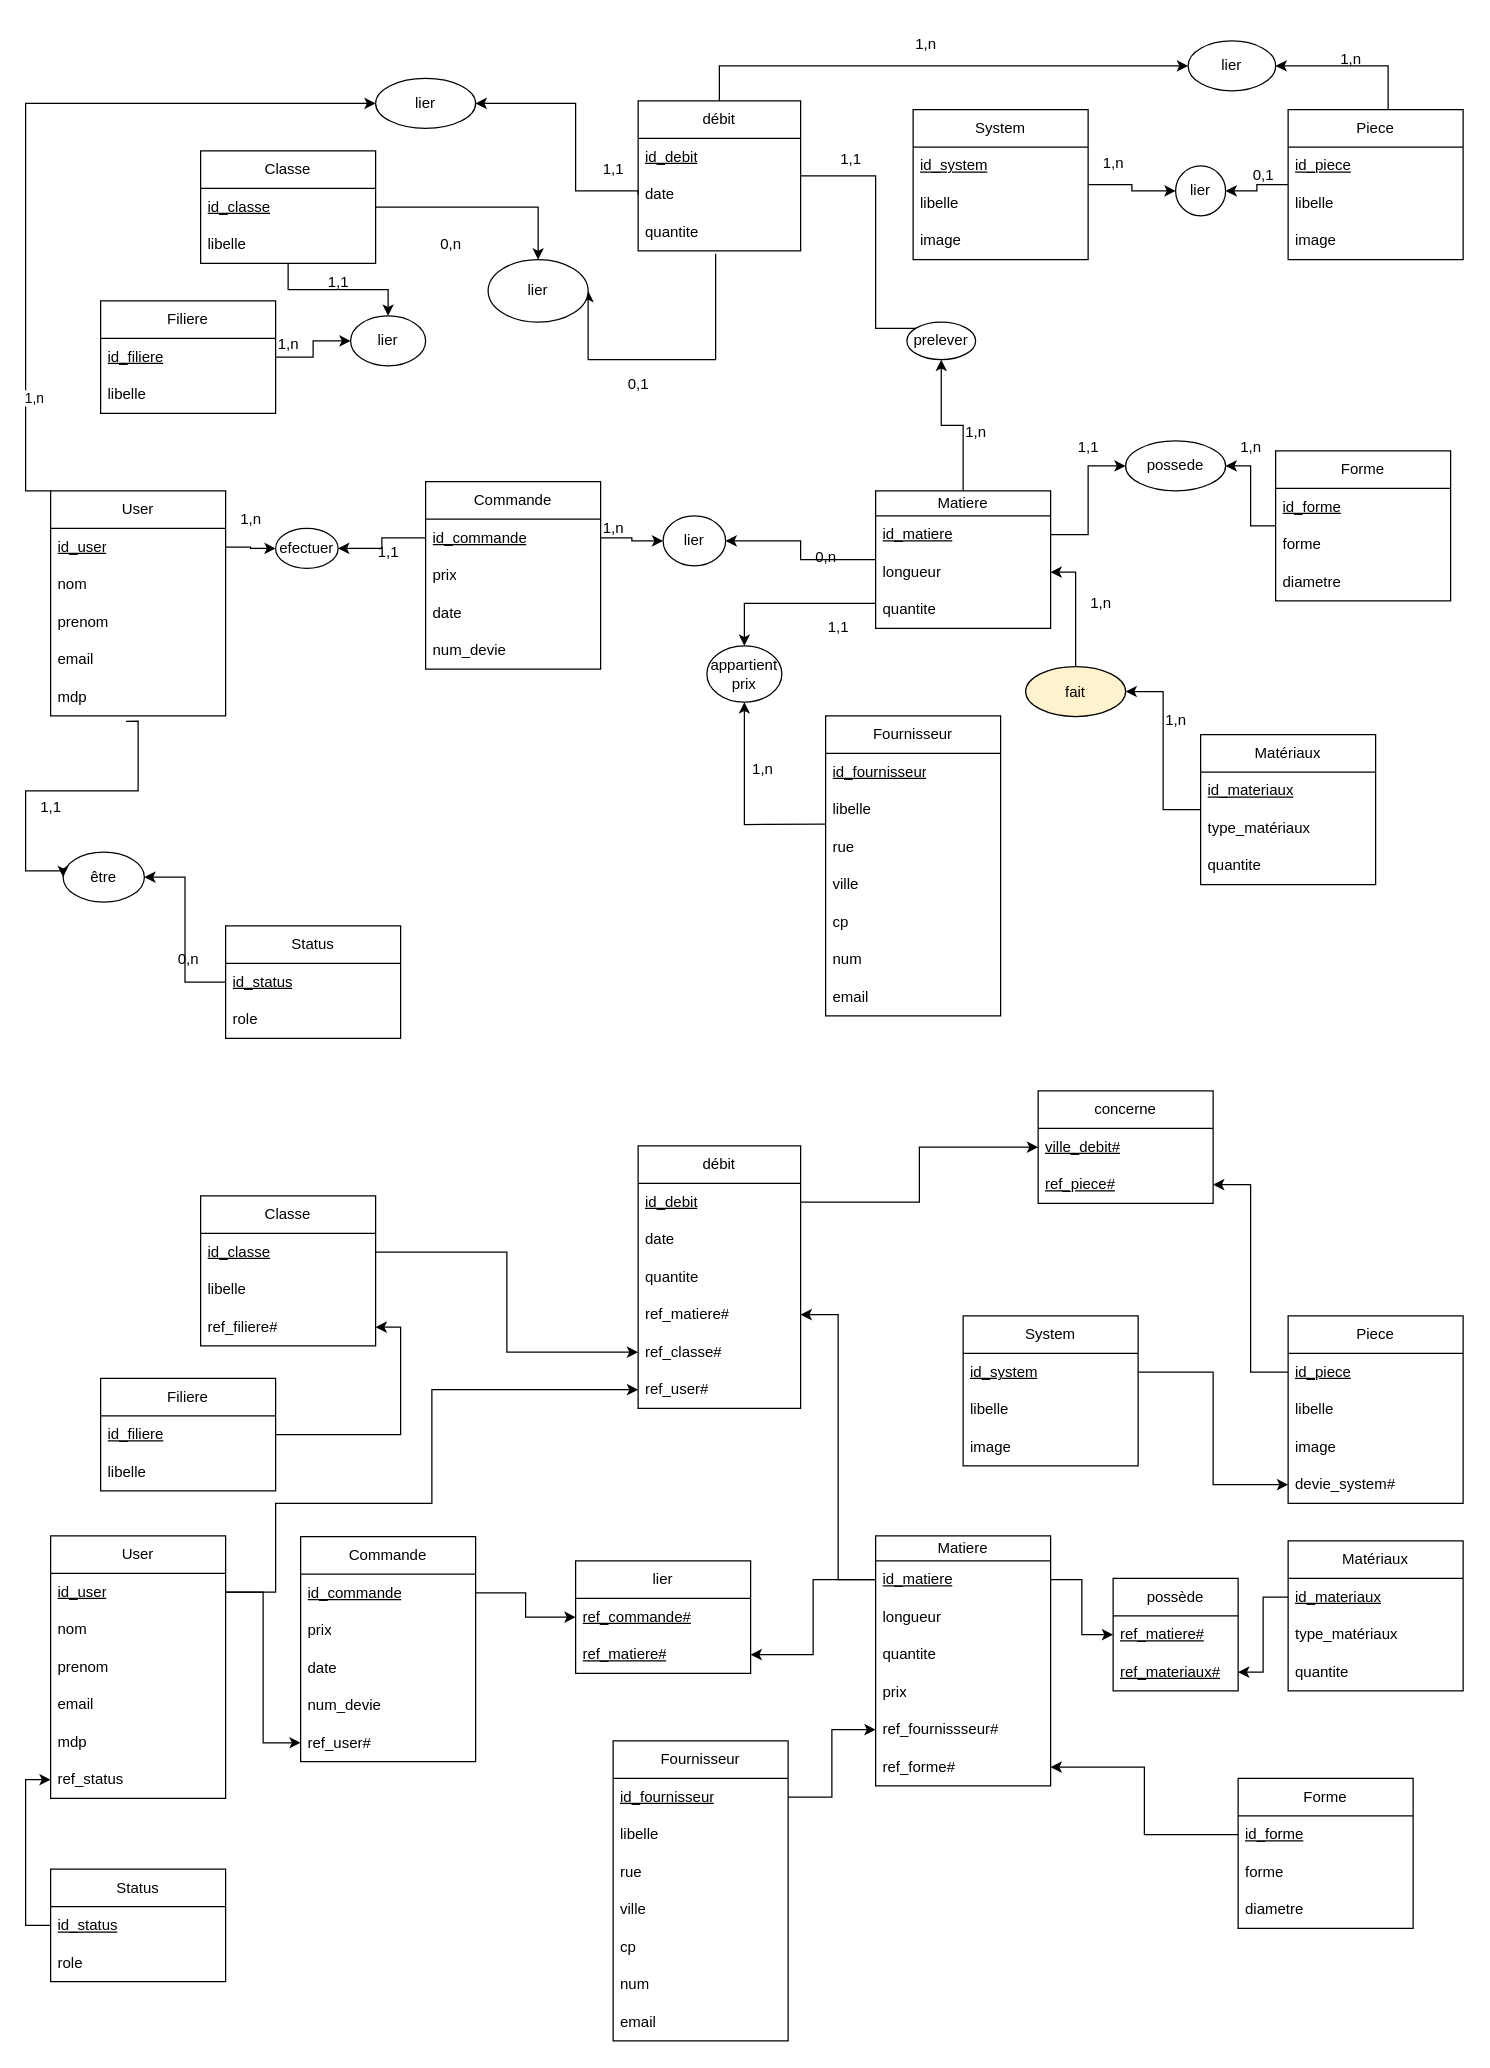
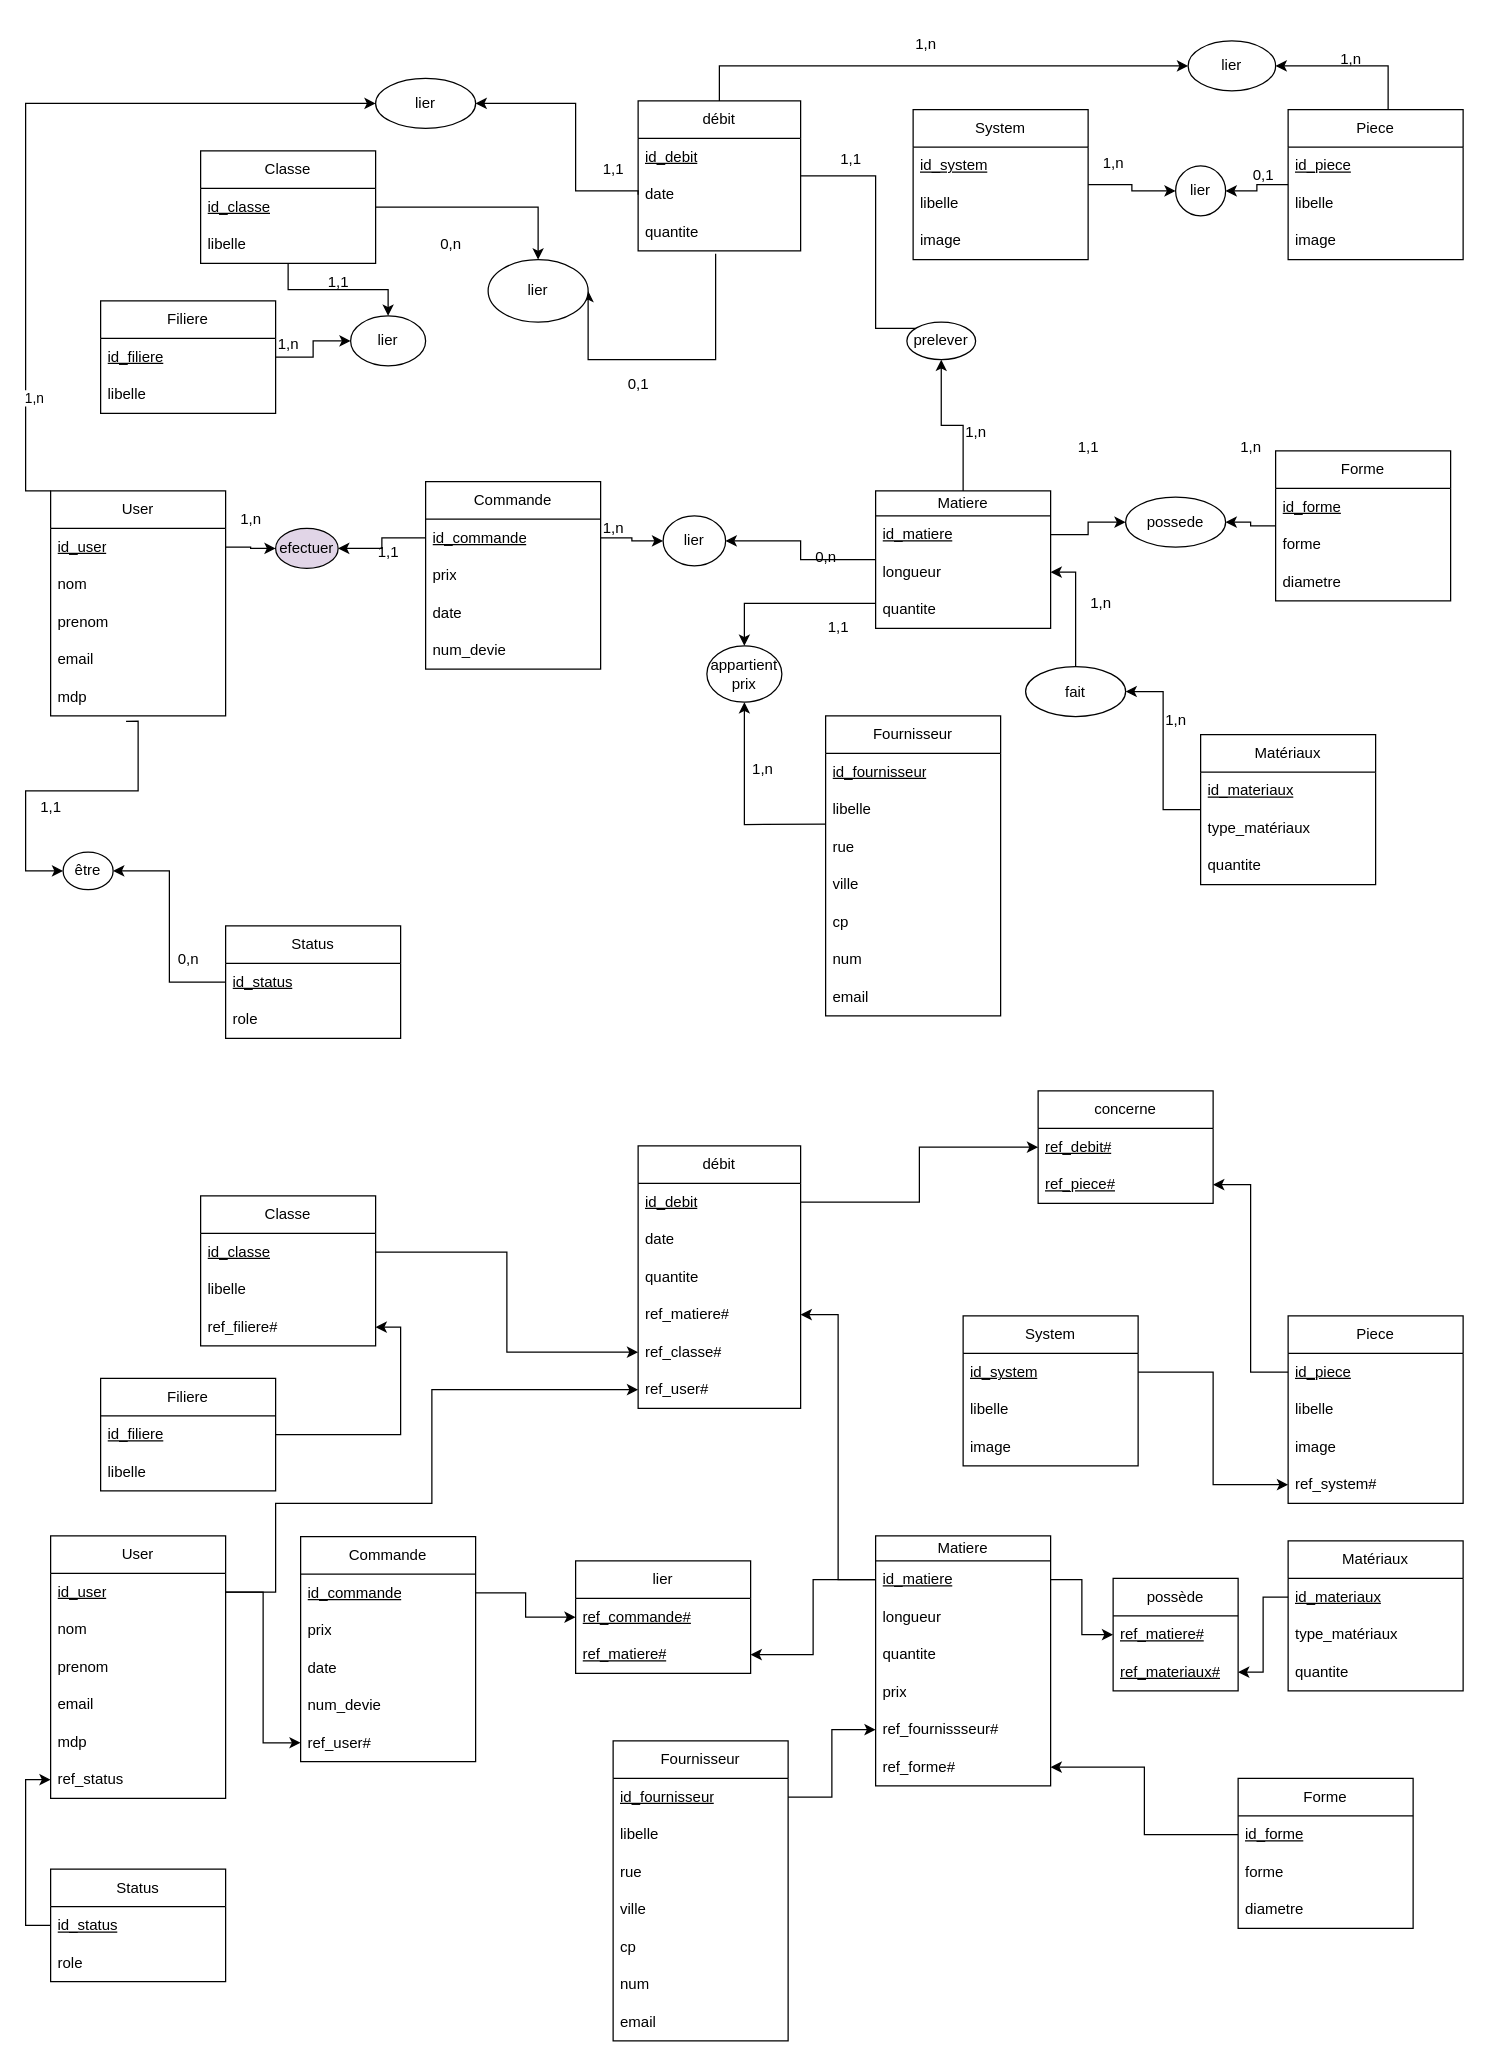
node "possede": moved (1176, 466) -> (1176, 522)
node "efectuer": fillcolor #ffffff -> #e1d5e7
node "fait": fillcolor #fff2cc -> #ffffff
node "être": size 81x50 -> 50x38
node "ville_debit#": label "ville_debit#" -> "ref_debit#"
node "devie_system#": label "devie_system#" -> "ref_system#"
